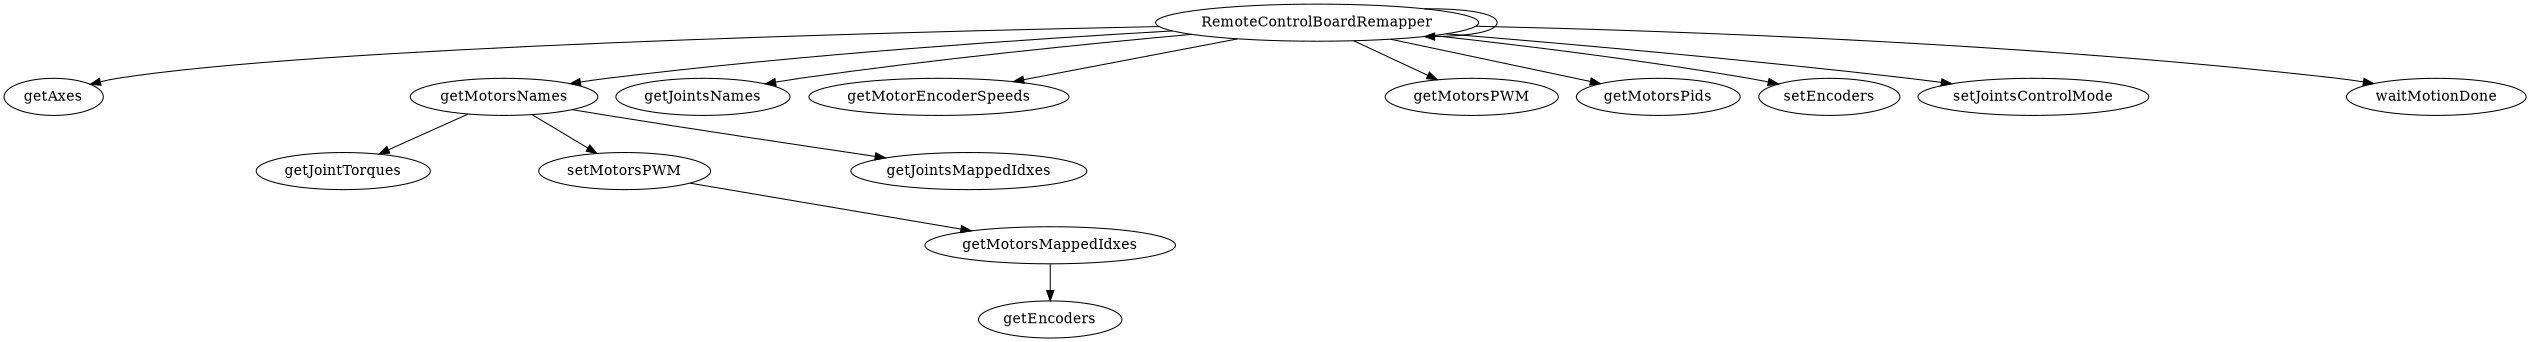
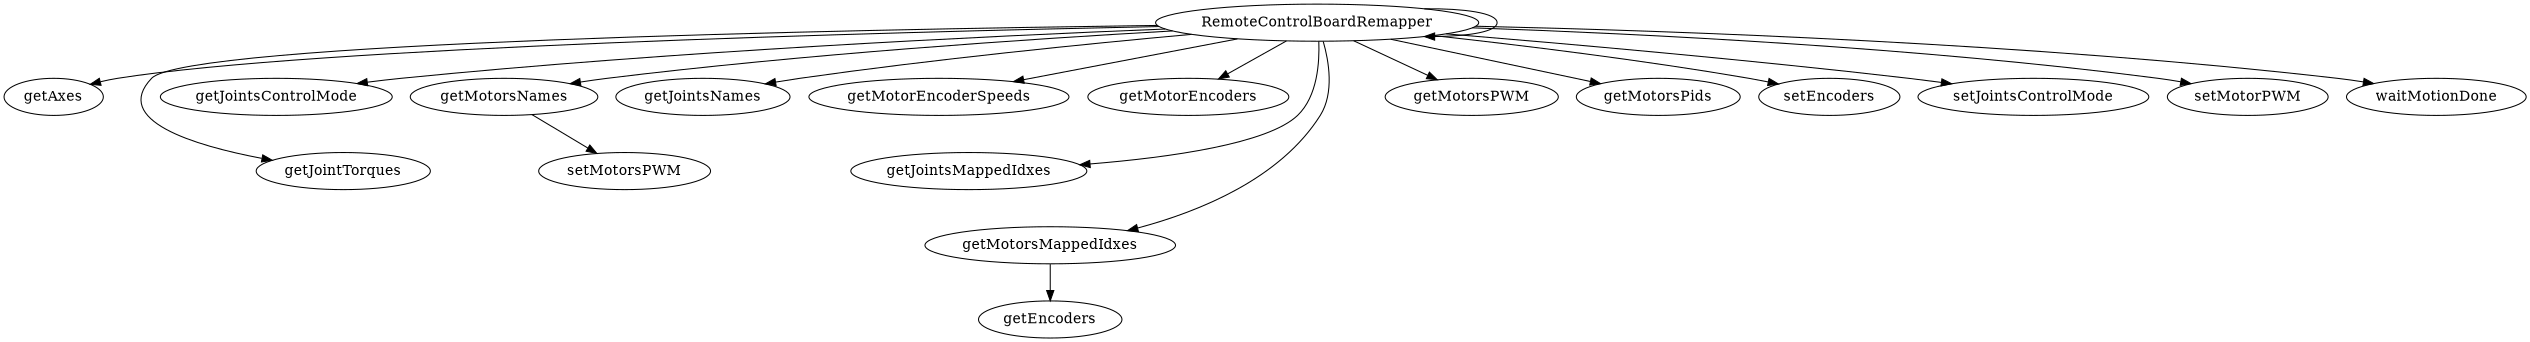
node "getJointsControlMode": added
node "getMotorEncoders": added
node "setMotorPWM": added
edge "getMotorsNames" -> "getJointTorques": now "RemoteControlBoardRemapper" -> "getJointTorques"
edge "getMotorsNames" -> "getJointsMappedIdxes": now "RemoteControlBoardRemapper" -> "getJointsMappedIdxes"
edge "setMotorsPWM" -> "getMotorsMappedIdxes": now "RemoteControlBoardRemapper" -> "getMotorsMappedIdxes"
